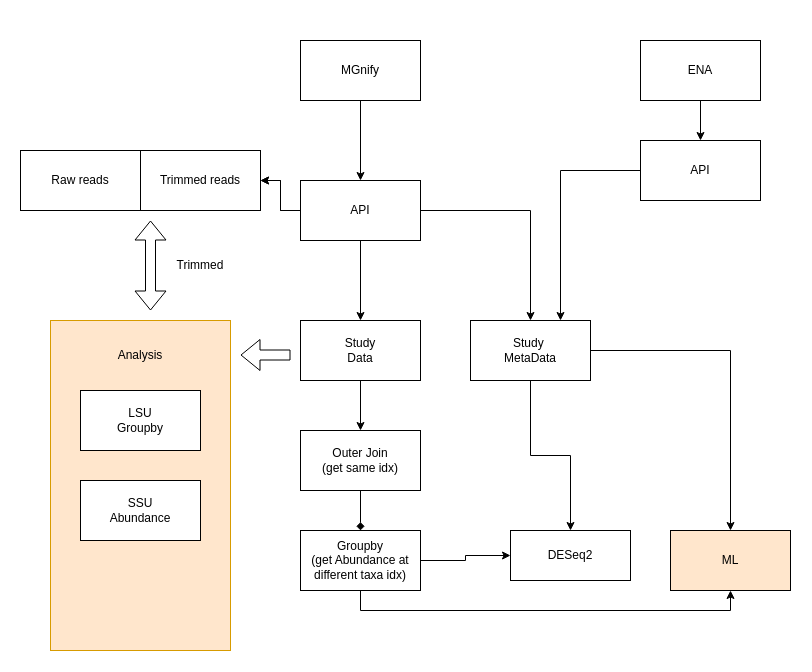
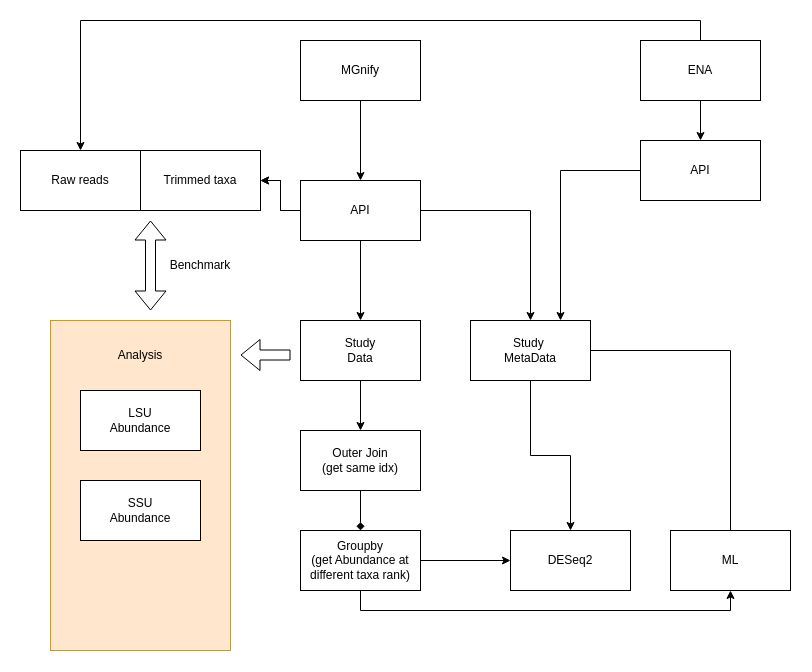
edge "ENA" -> "Raw reads": added
node "Trimmed reads": label "Trimmed reads" -> "Trimmed taxa"
node "Trimmed": label "Trimmed" -> "Benchmark"
node "LSU Groupby": label "LSU Groupby" -> "LSU Abundance"
edge "Study MetaData" -> "ML": arrowhead classic -> none
node "DESeq2": size 120x50 -> 120x60
node "Groupby (get Abundance at different taxa idx)": label "Groupby (get Abundance at different taxa idx)" -> "Groupby (get Abundance at different taxa rank)"
node "ML": fillcolor #ffe6cc -> #ffffff
